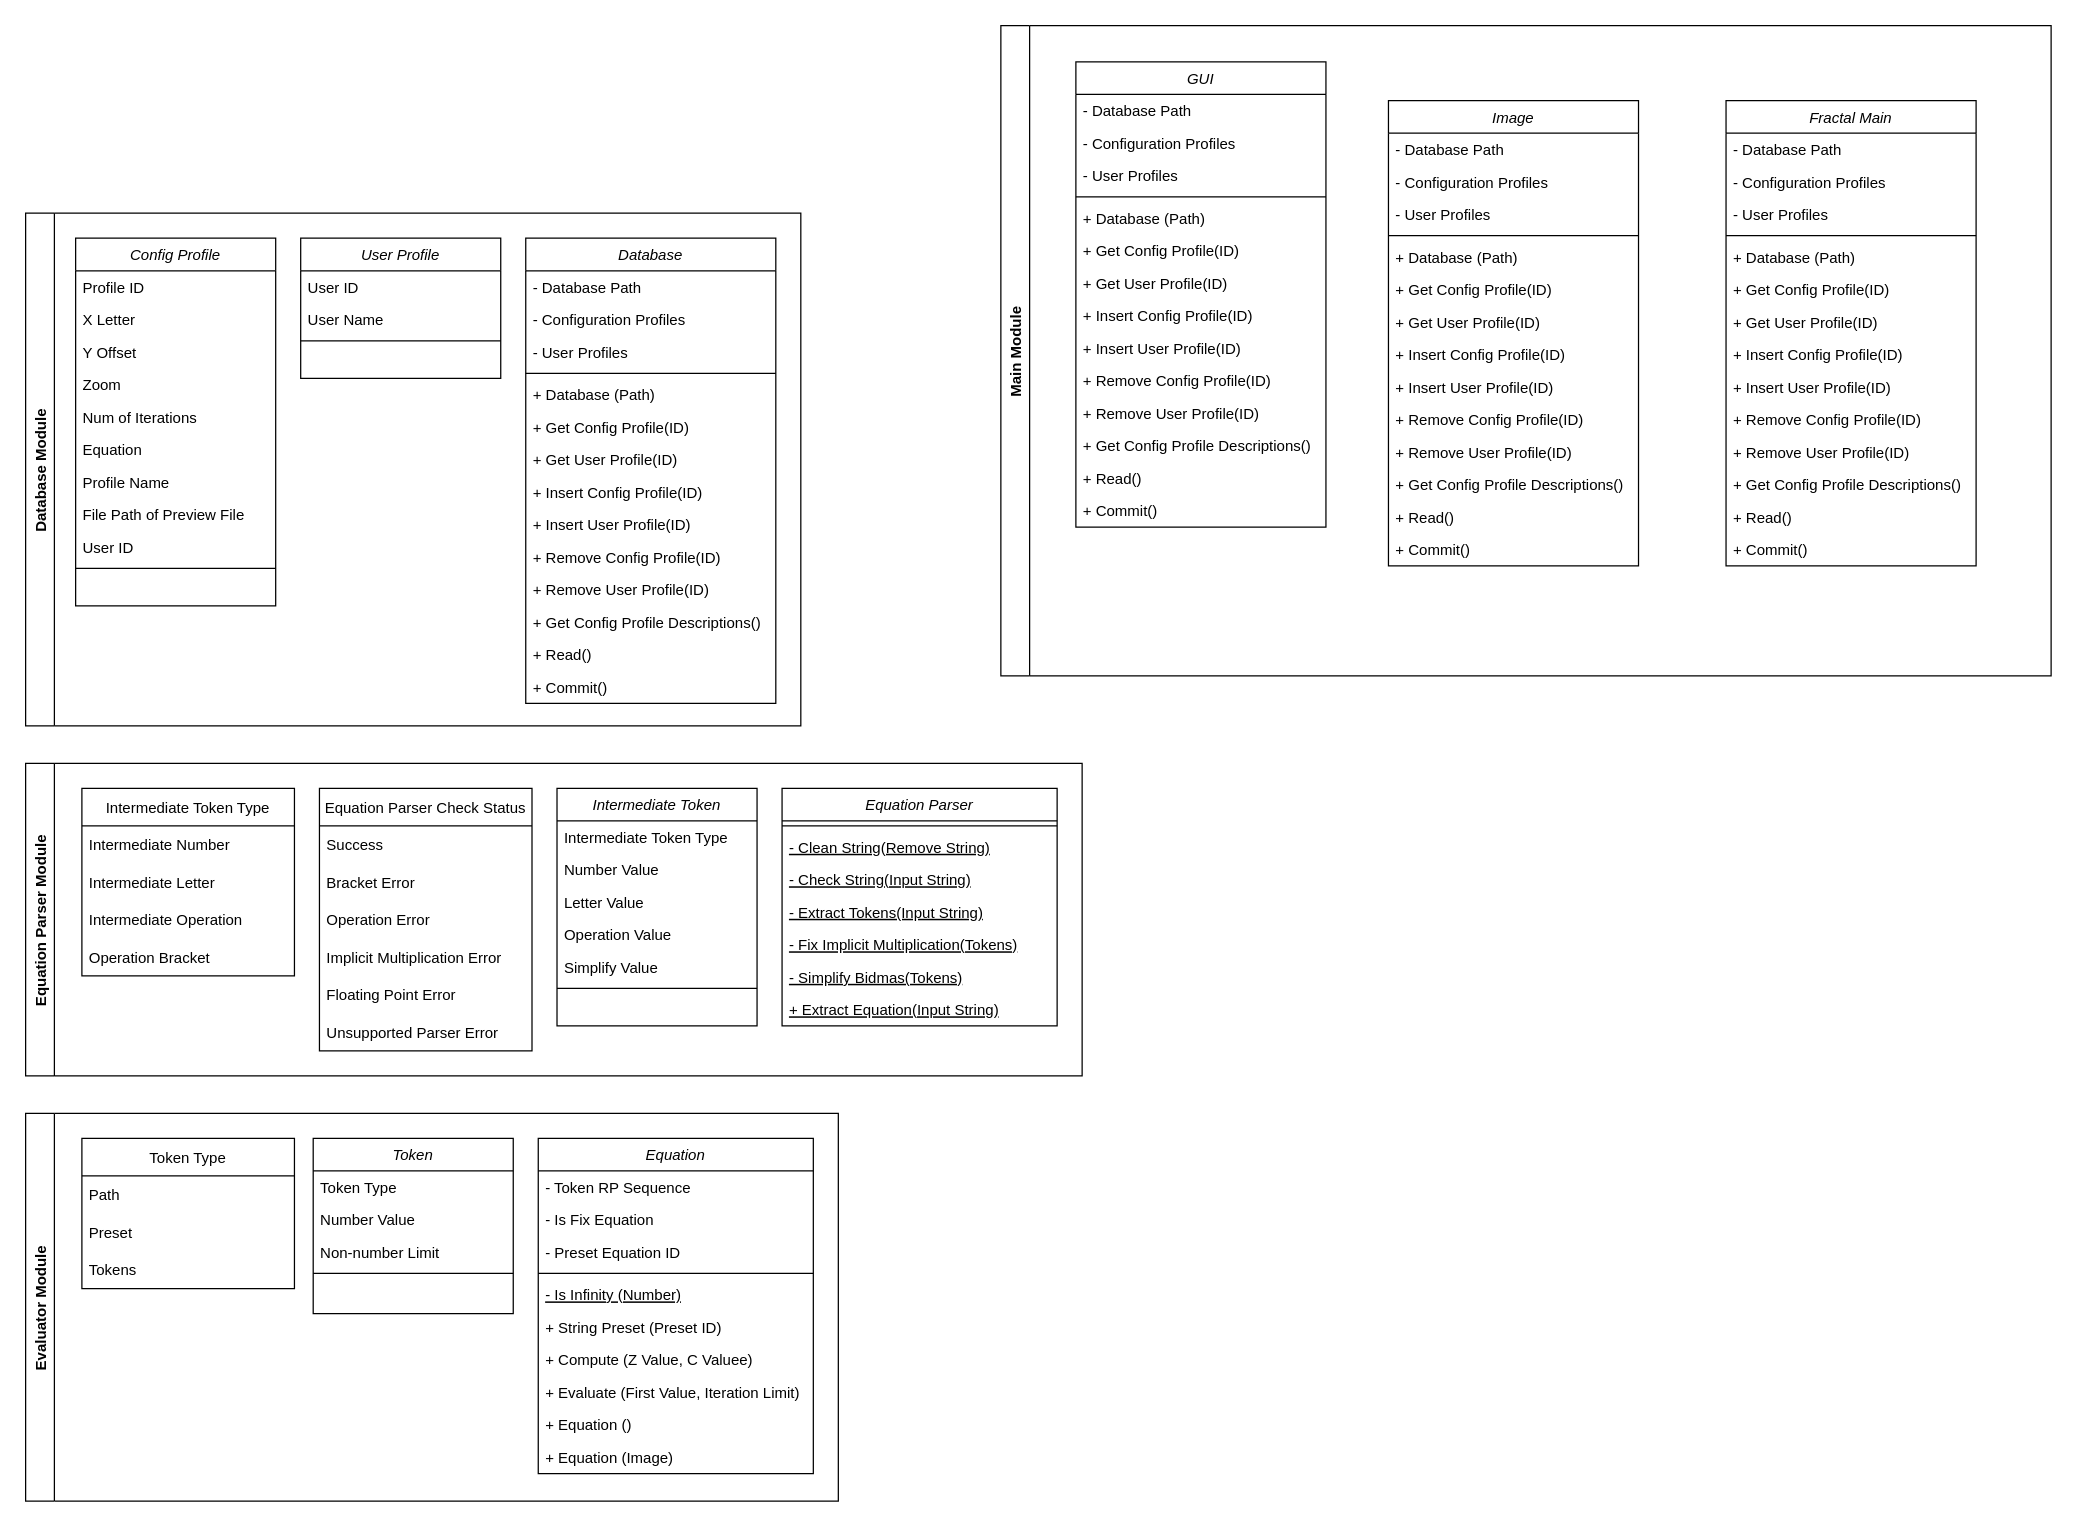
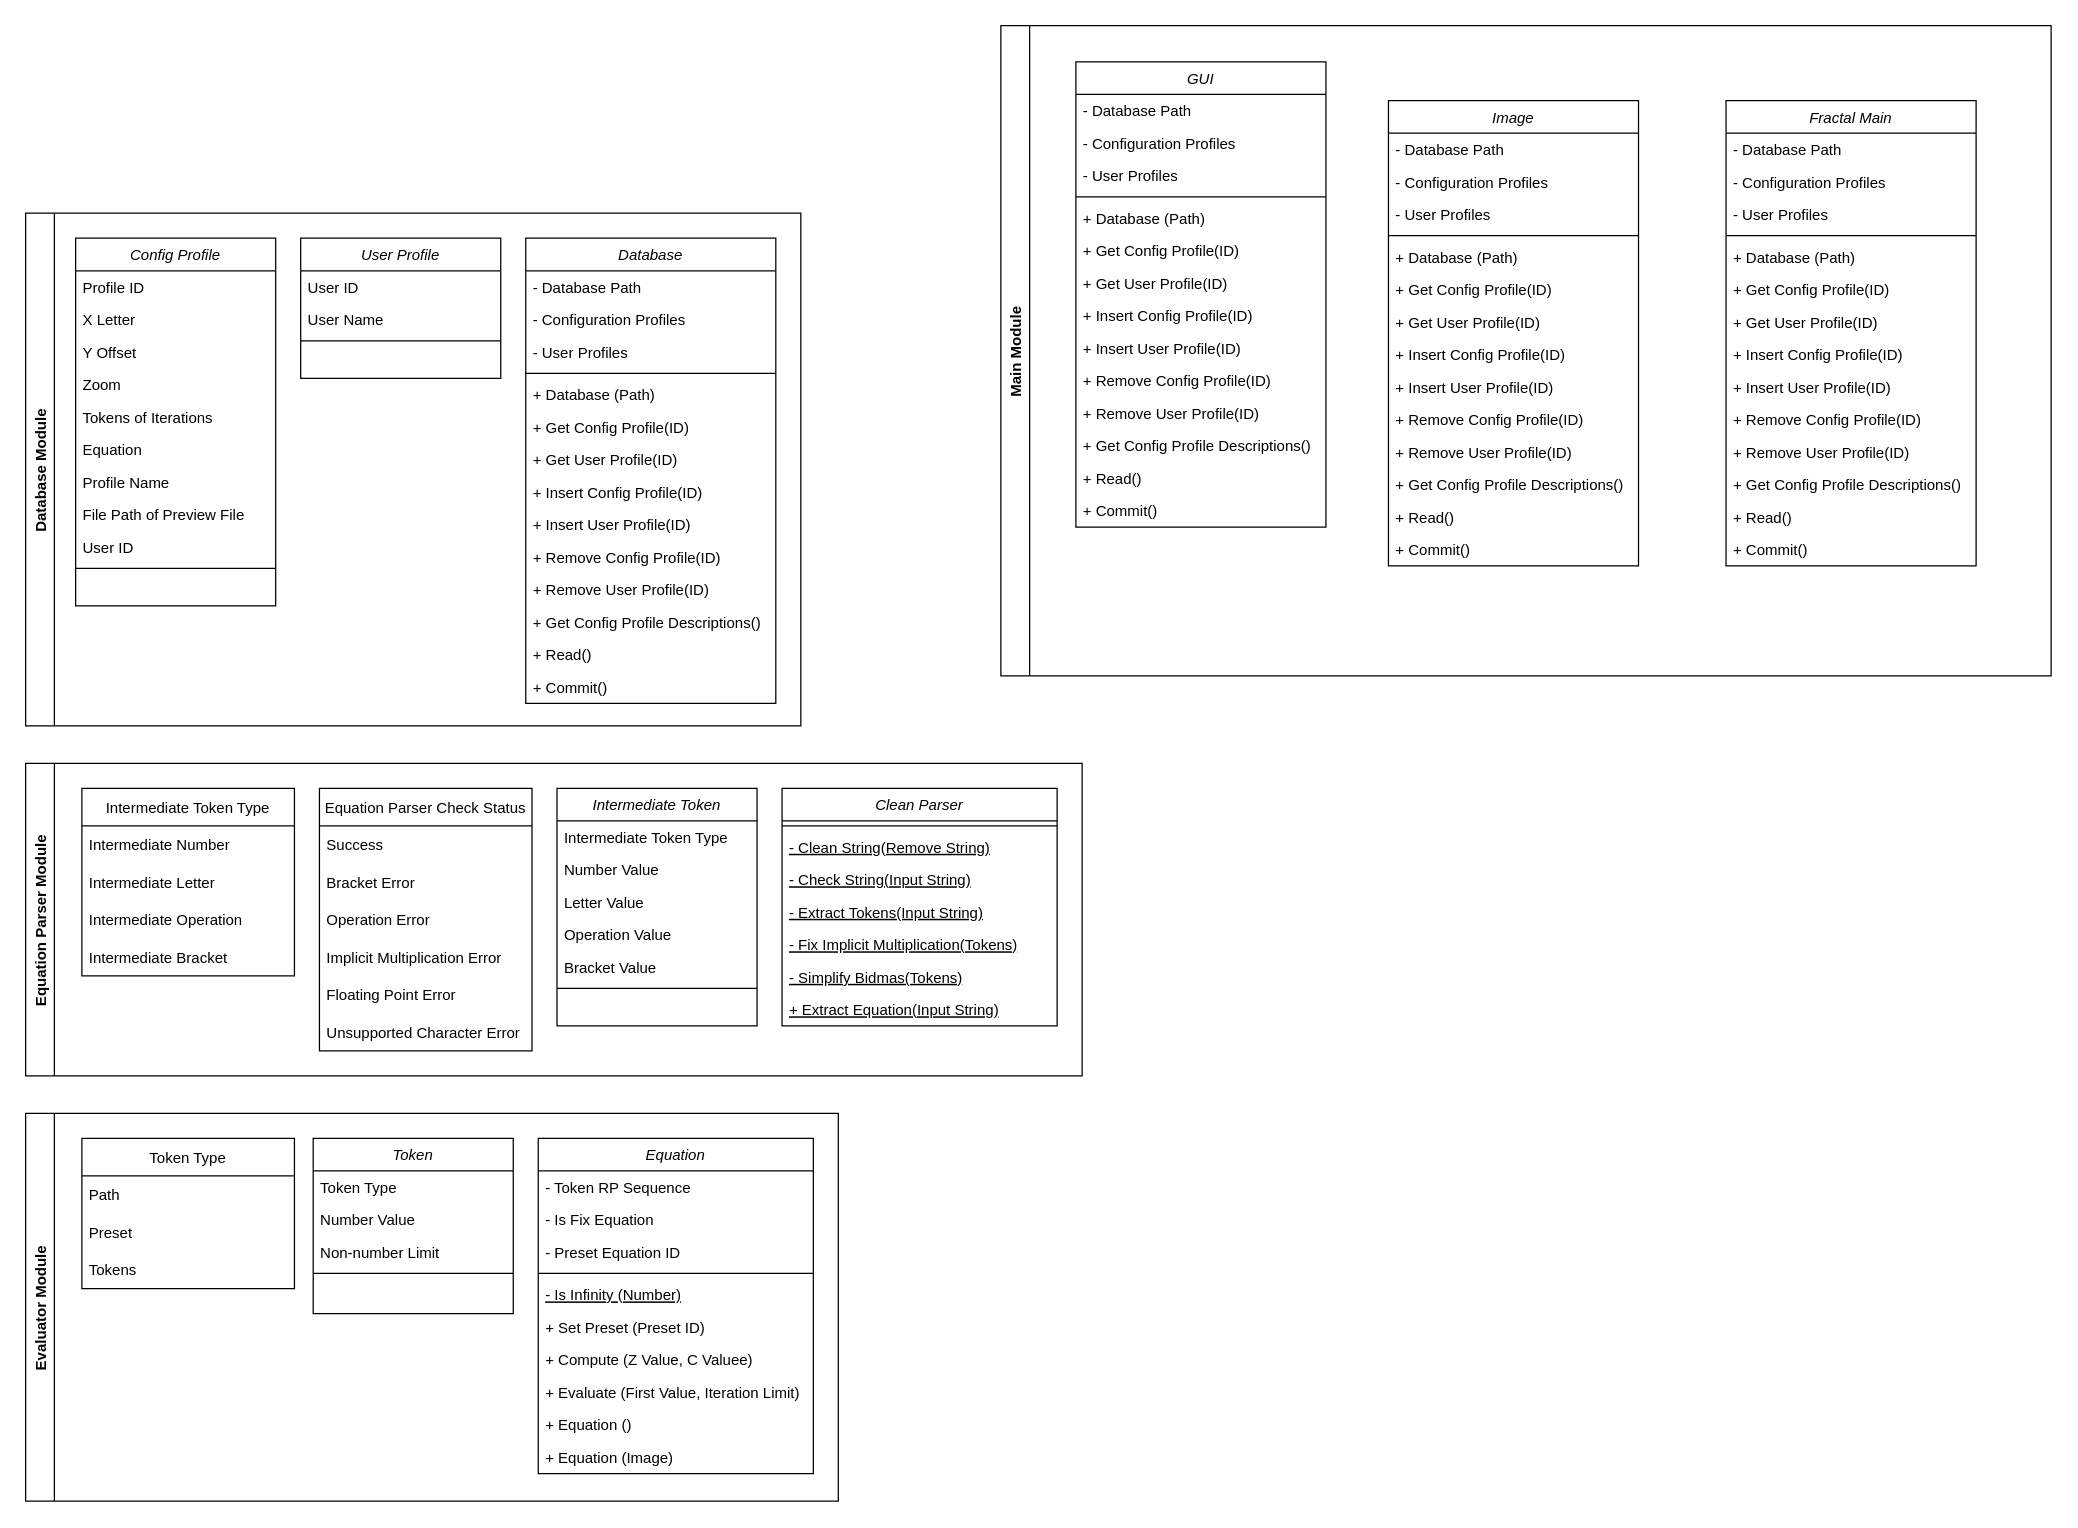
node "Num of Iterations": label "Num of Iterations" -> "Tokens of Iterations"
node "Equation Parser": label "Equation Parser" -> "Clean Parser"
node "Operation Bracket": label "Operation Bracket" -> "Intermediate Bracket"
node "Simplify Value": label "Simplify Value" -> "Bracket Value"
node "Unsupported Parser Error": label "Unsupported Parser Error" -> "Unsupported Character Error"
node "+ String Preset (Preset ID)": label "+ String Preset (Preset ID)" -> "+ Set Preset (Preset ID)"
